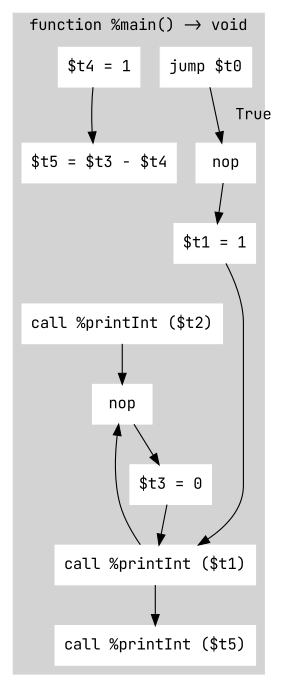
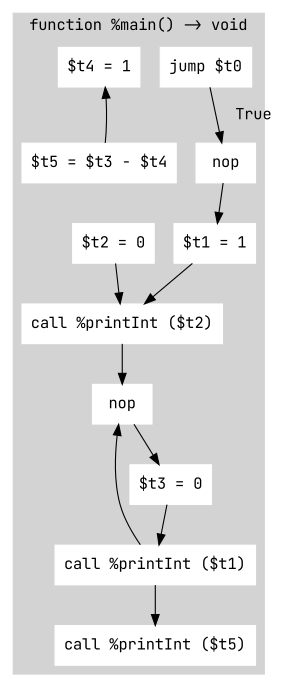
edge "$t4 = 1" -> "$t5 = $t3 - $t4": reversed
node "$t2 = 0": added
edge "$t1 = 1" -> "call %printInt ($t1)": now "$t1 = 1" -> "call %printInt ($t2)"
